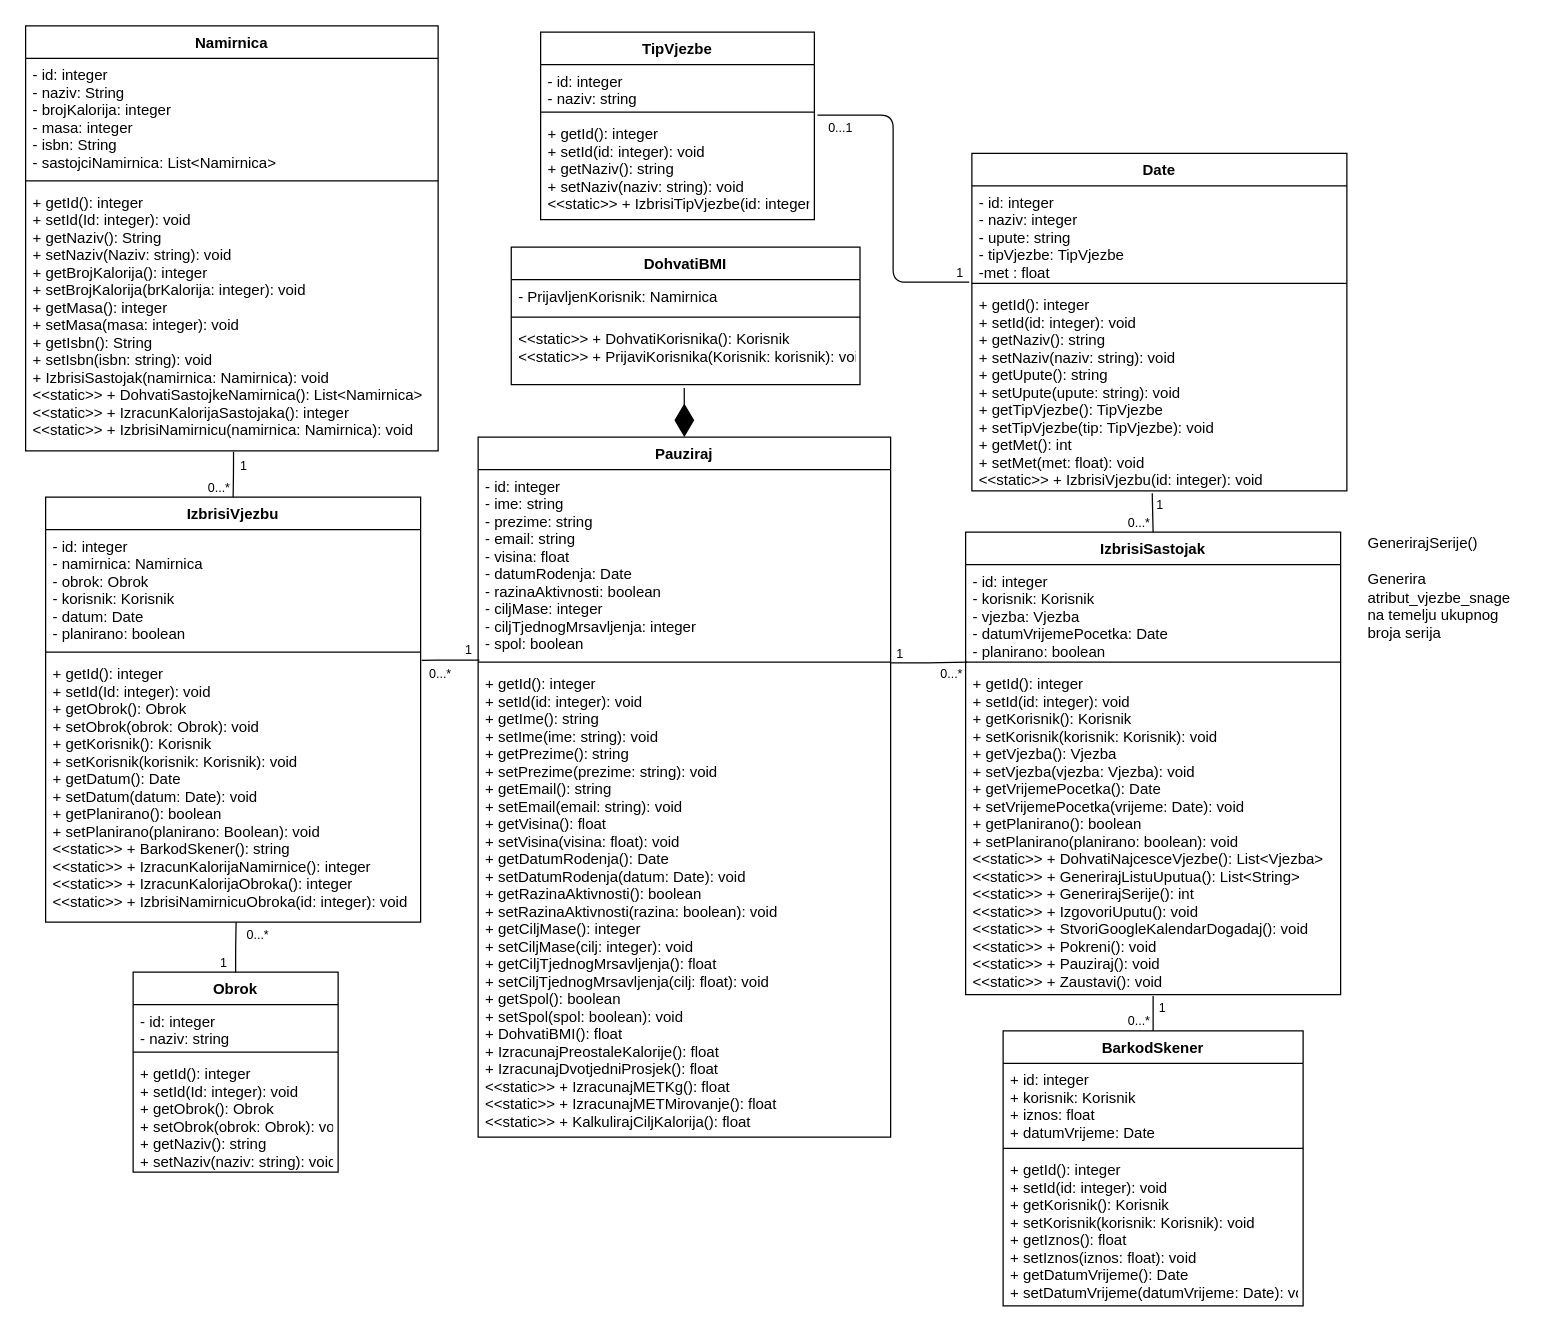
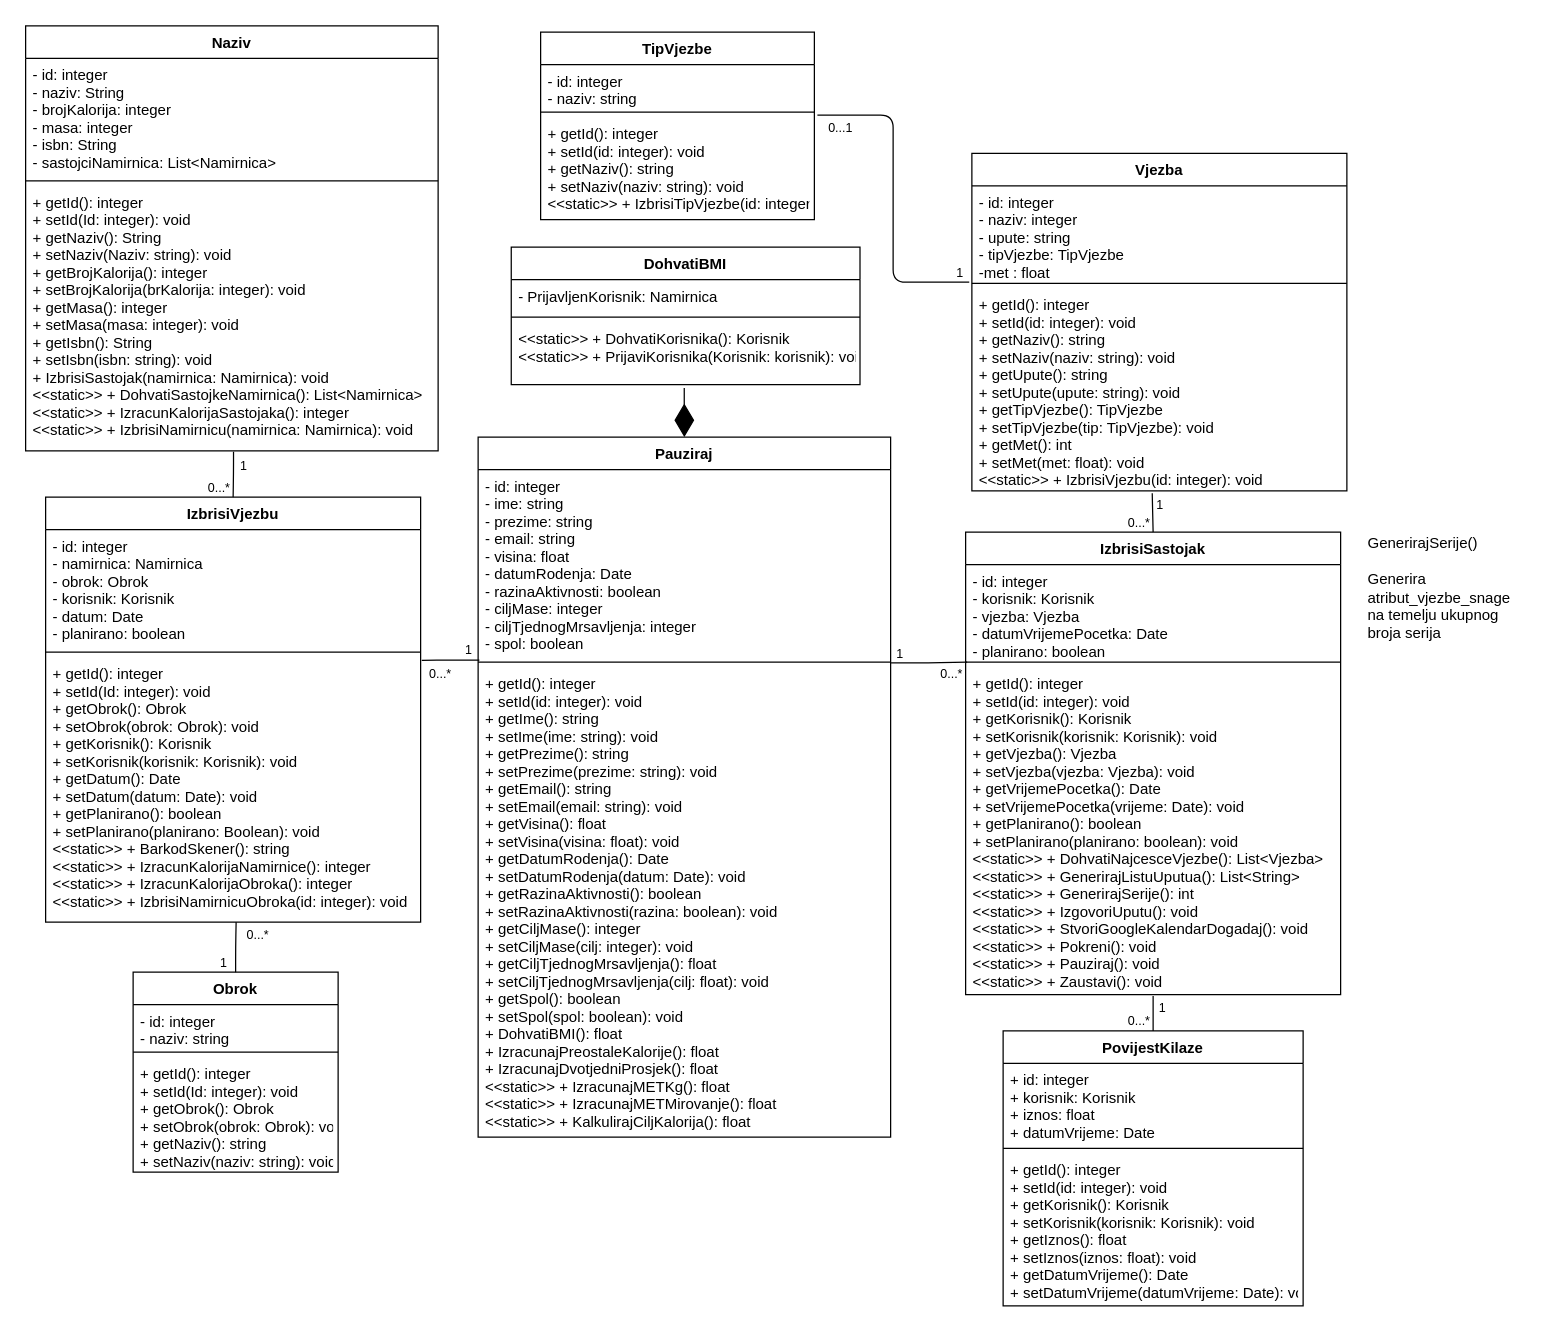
node "Namirnica": label "Namirnica" -> "Naziv"
node "Date": label "Date" -> "Vjezba"
node "BarkodSkener": label "BarkodSkener" -> "PovijestKilaze"
